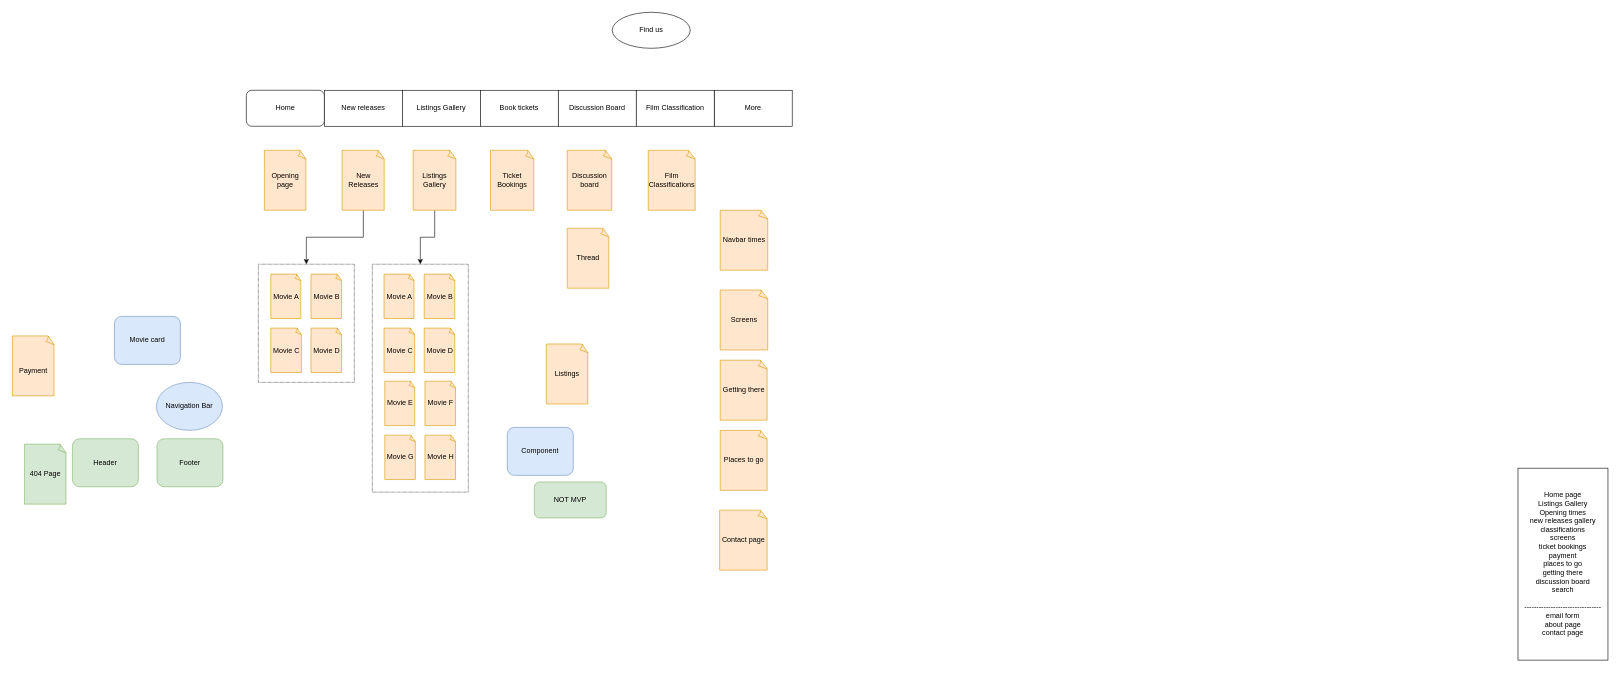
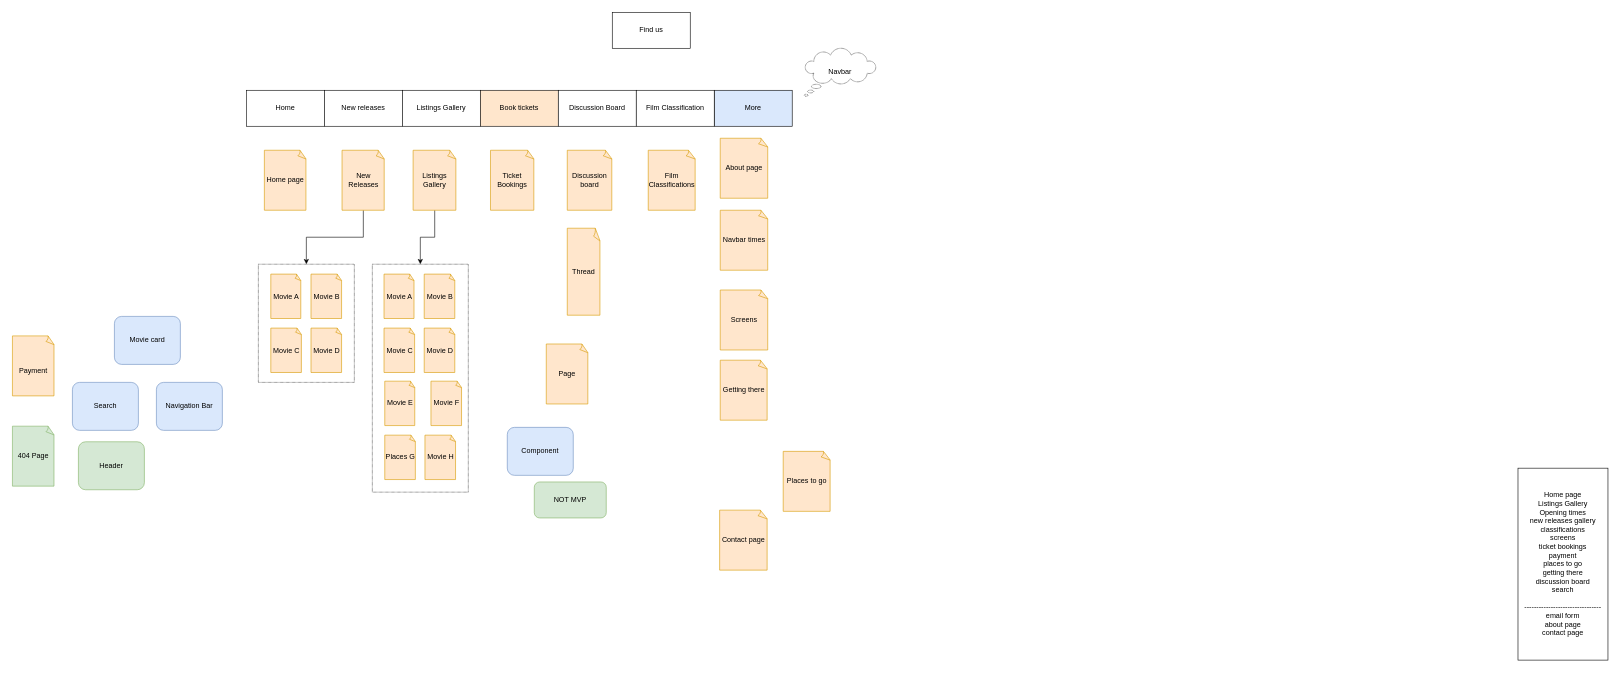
node "Find us": shape ellipse -> rectangle
node "Navbar": added
node "Home": shape rounded rectangle -> rectangle
node "Book tickets": fillcolor #ffffff -> #ffe6cc
node "More": fillcolor #ffffff -> #dae8fc
node "About page": added
node "Opening page": label "Opening page" -> "Home page"
node "Thread": size 42x60 -> 33x87
node "Listings": label "Listings" -> "Page"
node "Movie F": moved (440, 404) -> (446, 404)
node "Search": added
node "Navigation Bar": shape ellipse -> rounded rectangle
node "Movie G": label "Movie G" -> "Places G"
node "Places to go": moved (744, 461) -> (807, 482)
node "Header": moved (105, 463) -> (111, 466)
node "Footer": removed
node "404 Page": moved (45, 474) -> (33, 456)
